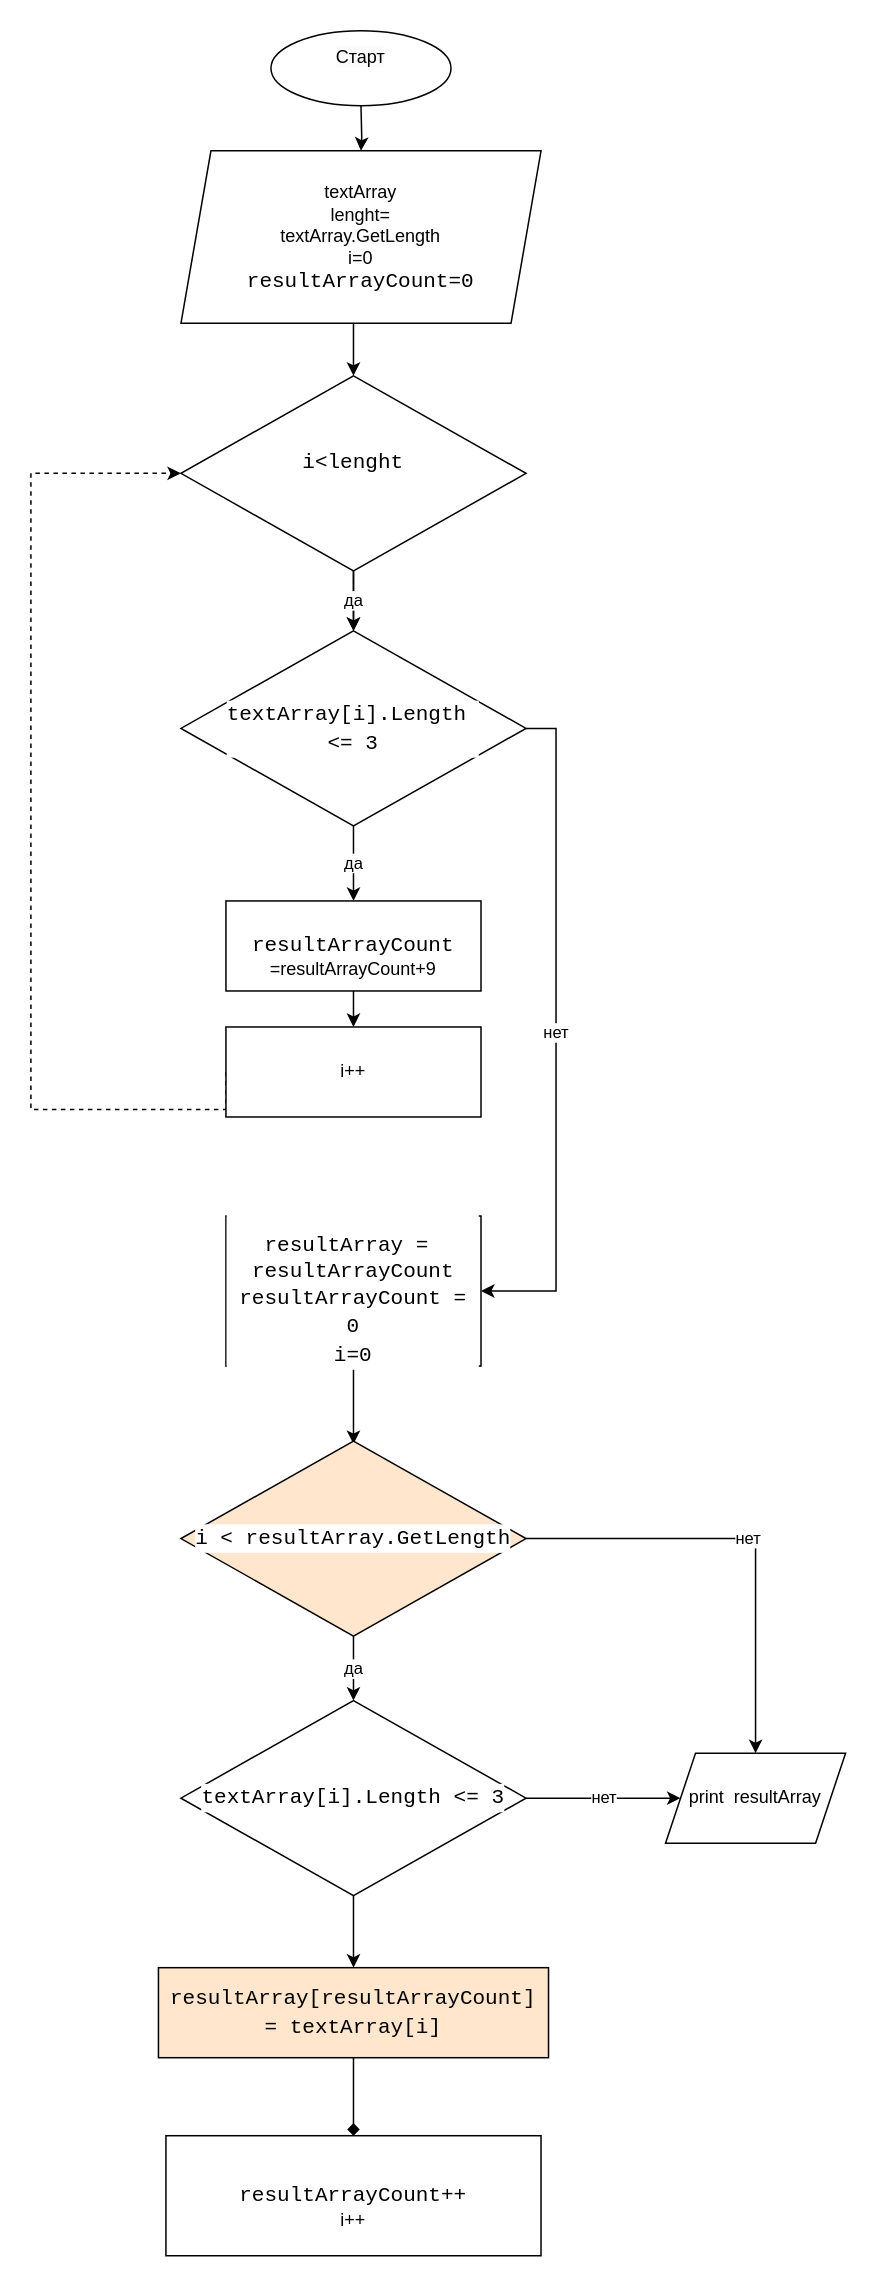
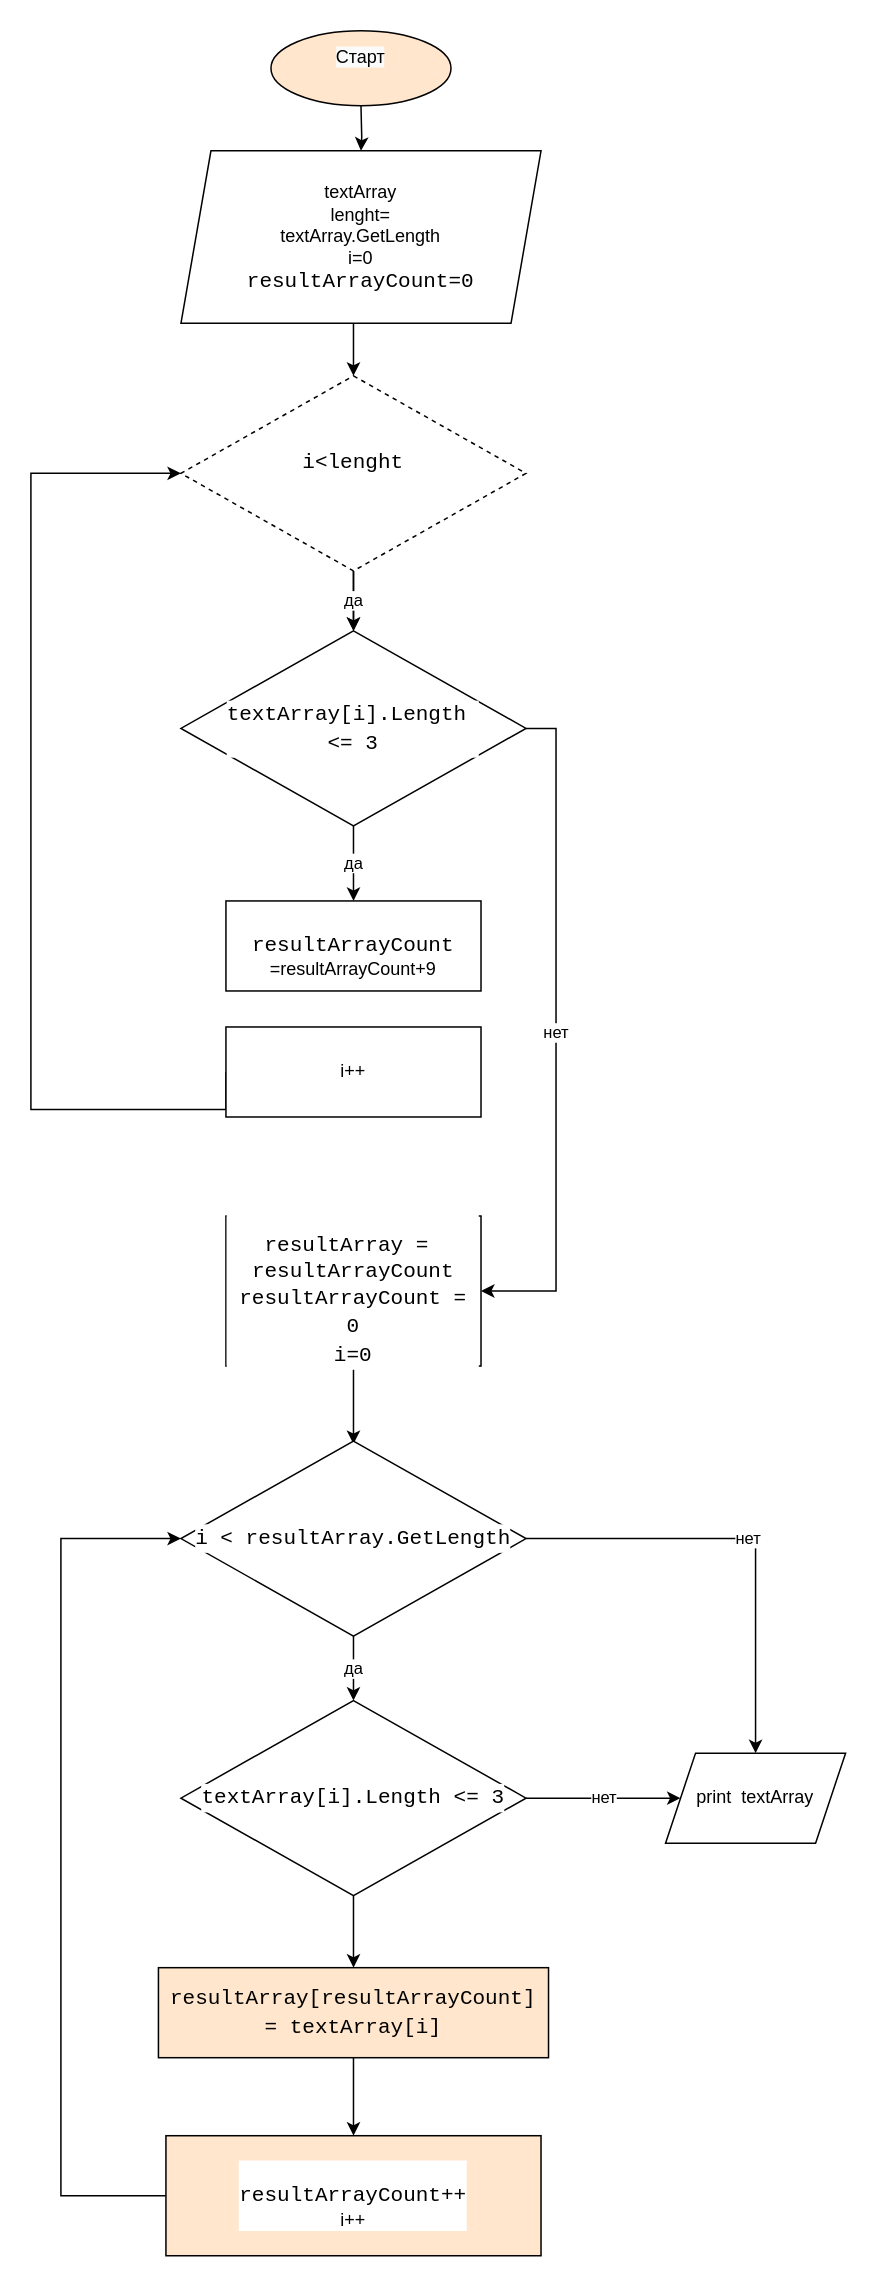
node "Старт": fillcolor #ffffff -> #ffe6cc
node "i<lenght": style solid -> dashed
edge "i++" -> "i<lenght": style dashed -> solid
edge "resultArrayCount =resultArrayCount+9" -> "i++": removed
node "i < resultArray.GetLength": fillcolor #ffe6cc -> #ffffff
node "print resultArray": label "print resultArray" -> "print textArray"
edge "resultArrayCount++ i++" -> "i < resultArray.GetLength": added
edge "resultArray[resultArrayCount] = textArray[i]" -> "resultArrayCount++ i++": arrowhead diamond -> classic
node "resultArrayCount++ i++": fillcolor #ffffff -> #ffe6cc
